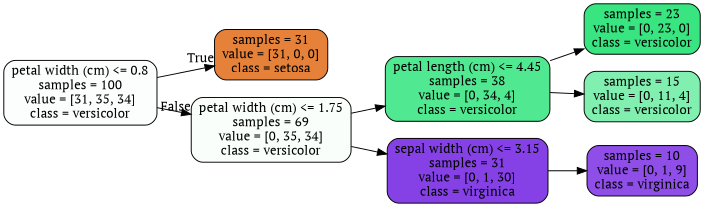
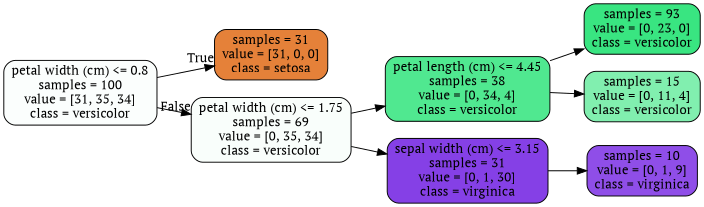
node "samples = 23 value = [0, 23, 0] class = versicolor": label "samples = 23 value = [0, 23, 0] class = versicolor" -> "samples = 93 value = [0, 23, 0] class = versicolor"
